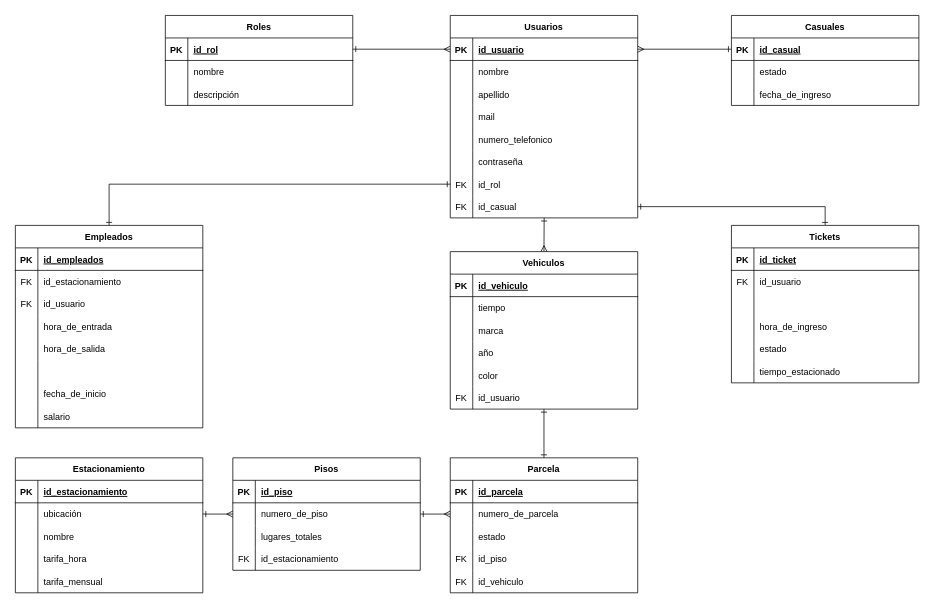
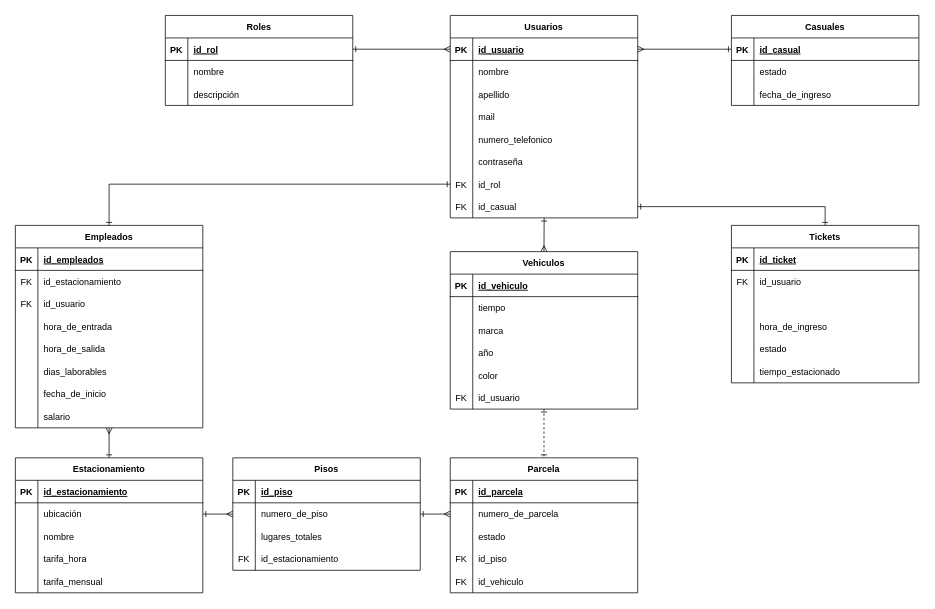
node "dias_laborables": added
edge "Vehiculos" -- "Parcela": style solid -> dashed
edge "Empleados" -- "Estacionamiento": added
